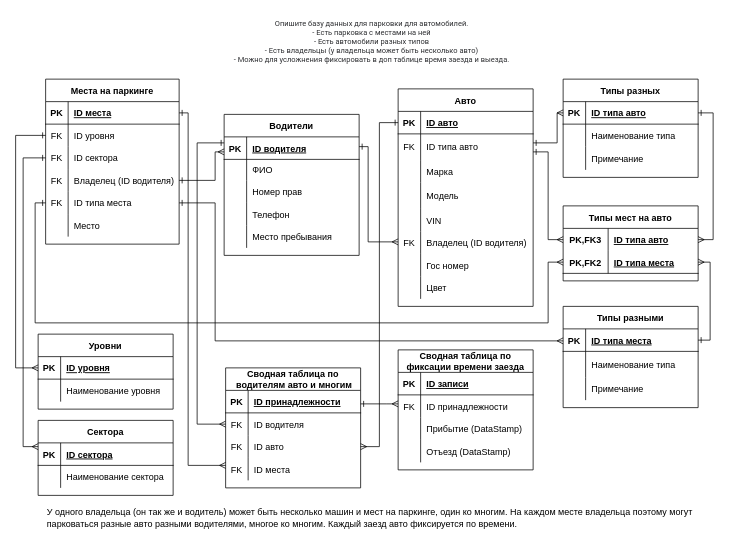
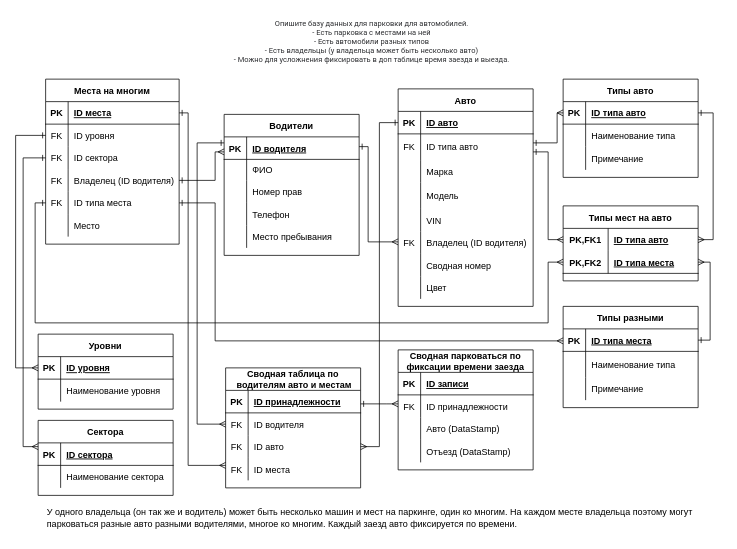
node "Места на паркинге": label "Места на паркинге" -> "Места на многим"
node "Типы разных": label "Типы разных" -> "Типы авто"
node "PK,FK3": label "PK,FK3" -> "PK,FK1"
node "Гос номер": label "Гос номер" -> "Сводная номер"
node "Сводная таблица по фиксации времени заезда": label "Сводная таблица по фиксации времени заезда" -> "Сводная парковаться по фиксации времени заезда"
node "Сводная таблица по водителям авто и многим": label "Сводная таблица по водителям авто и многим" -> "Сводная таблица по водителям авто и местам"
node "Прибытие (DataStamp)": label "Прибытие (DataStamp)" -> "Авто (DataStamp)"
